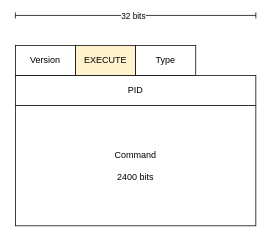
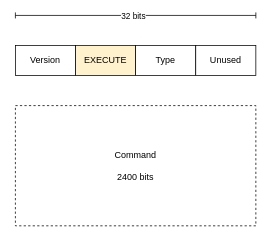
node "Unused": added
node "PID": removed
node "Command 2400 bits": style solid -> dashed
